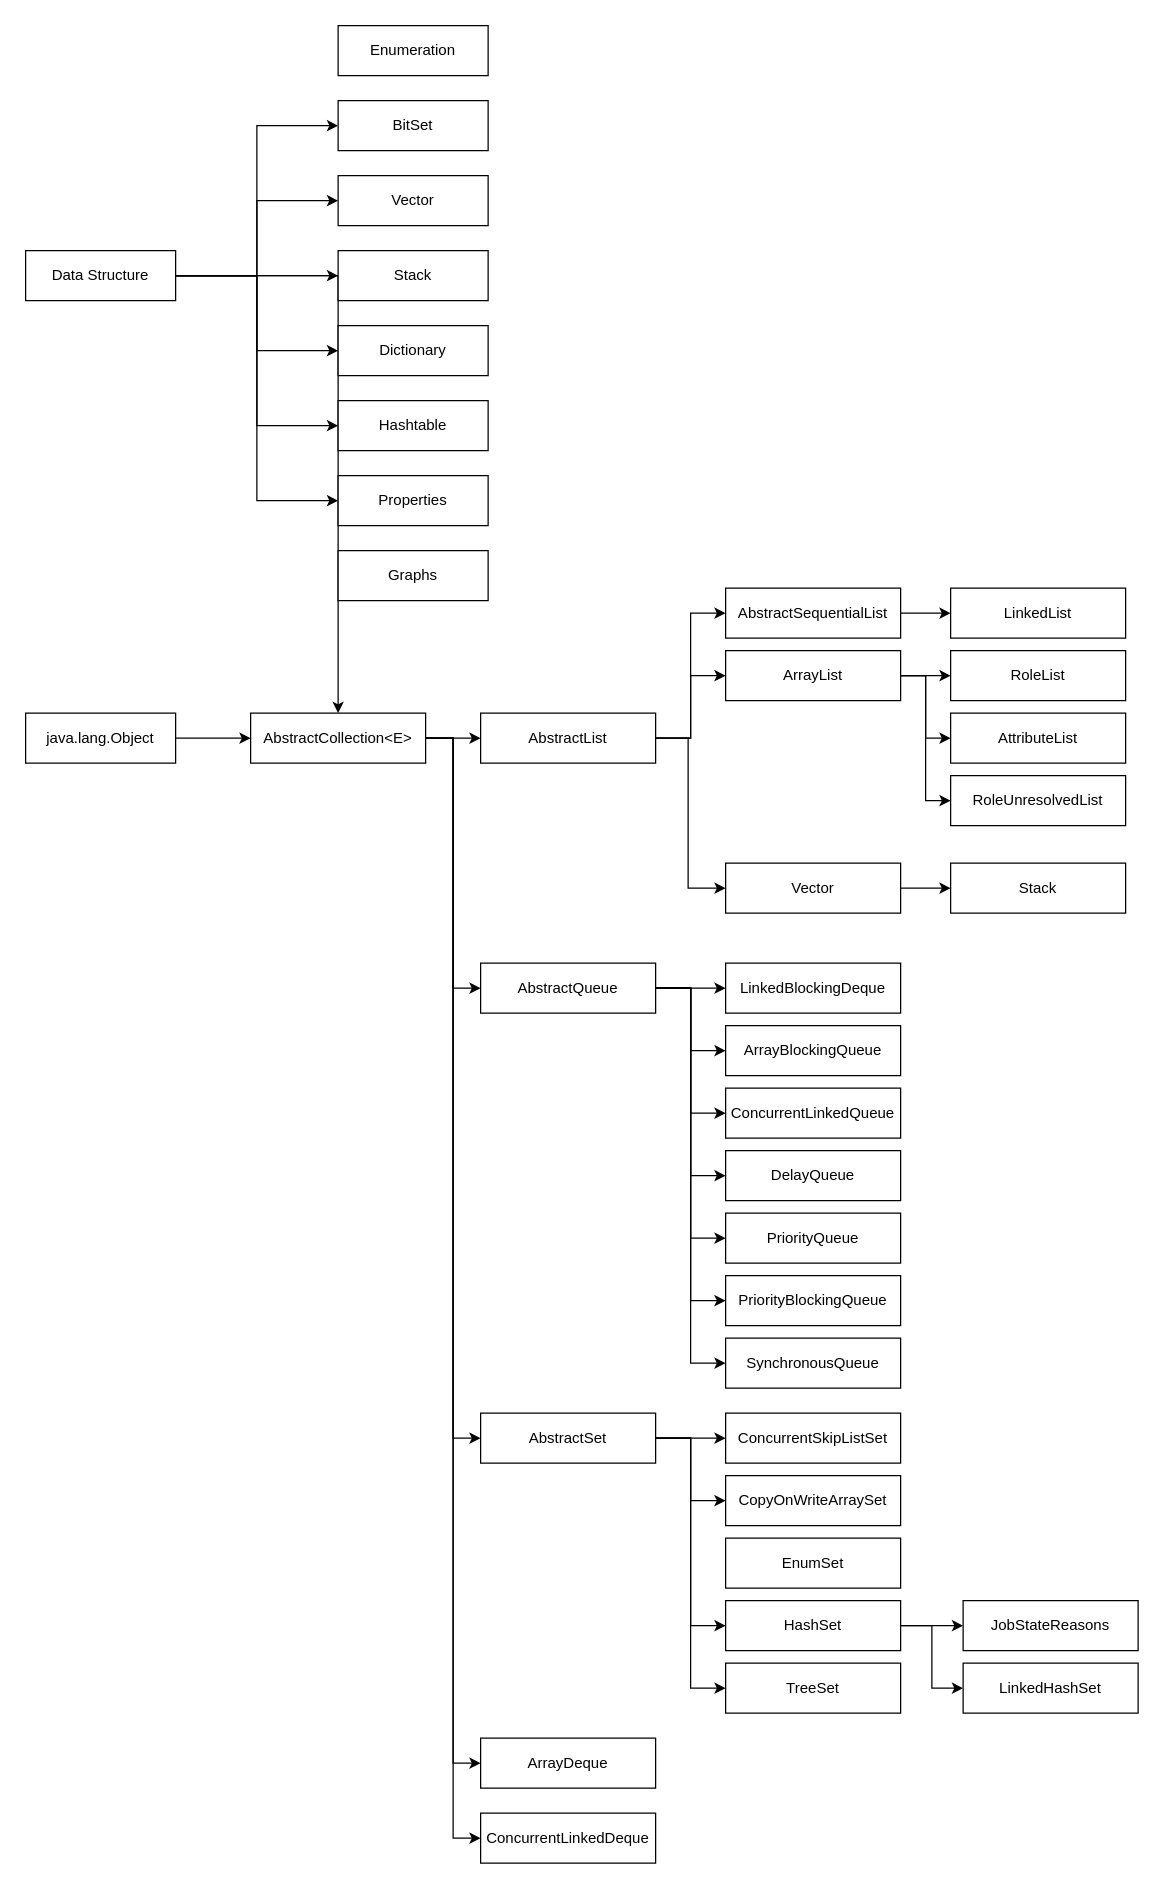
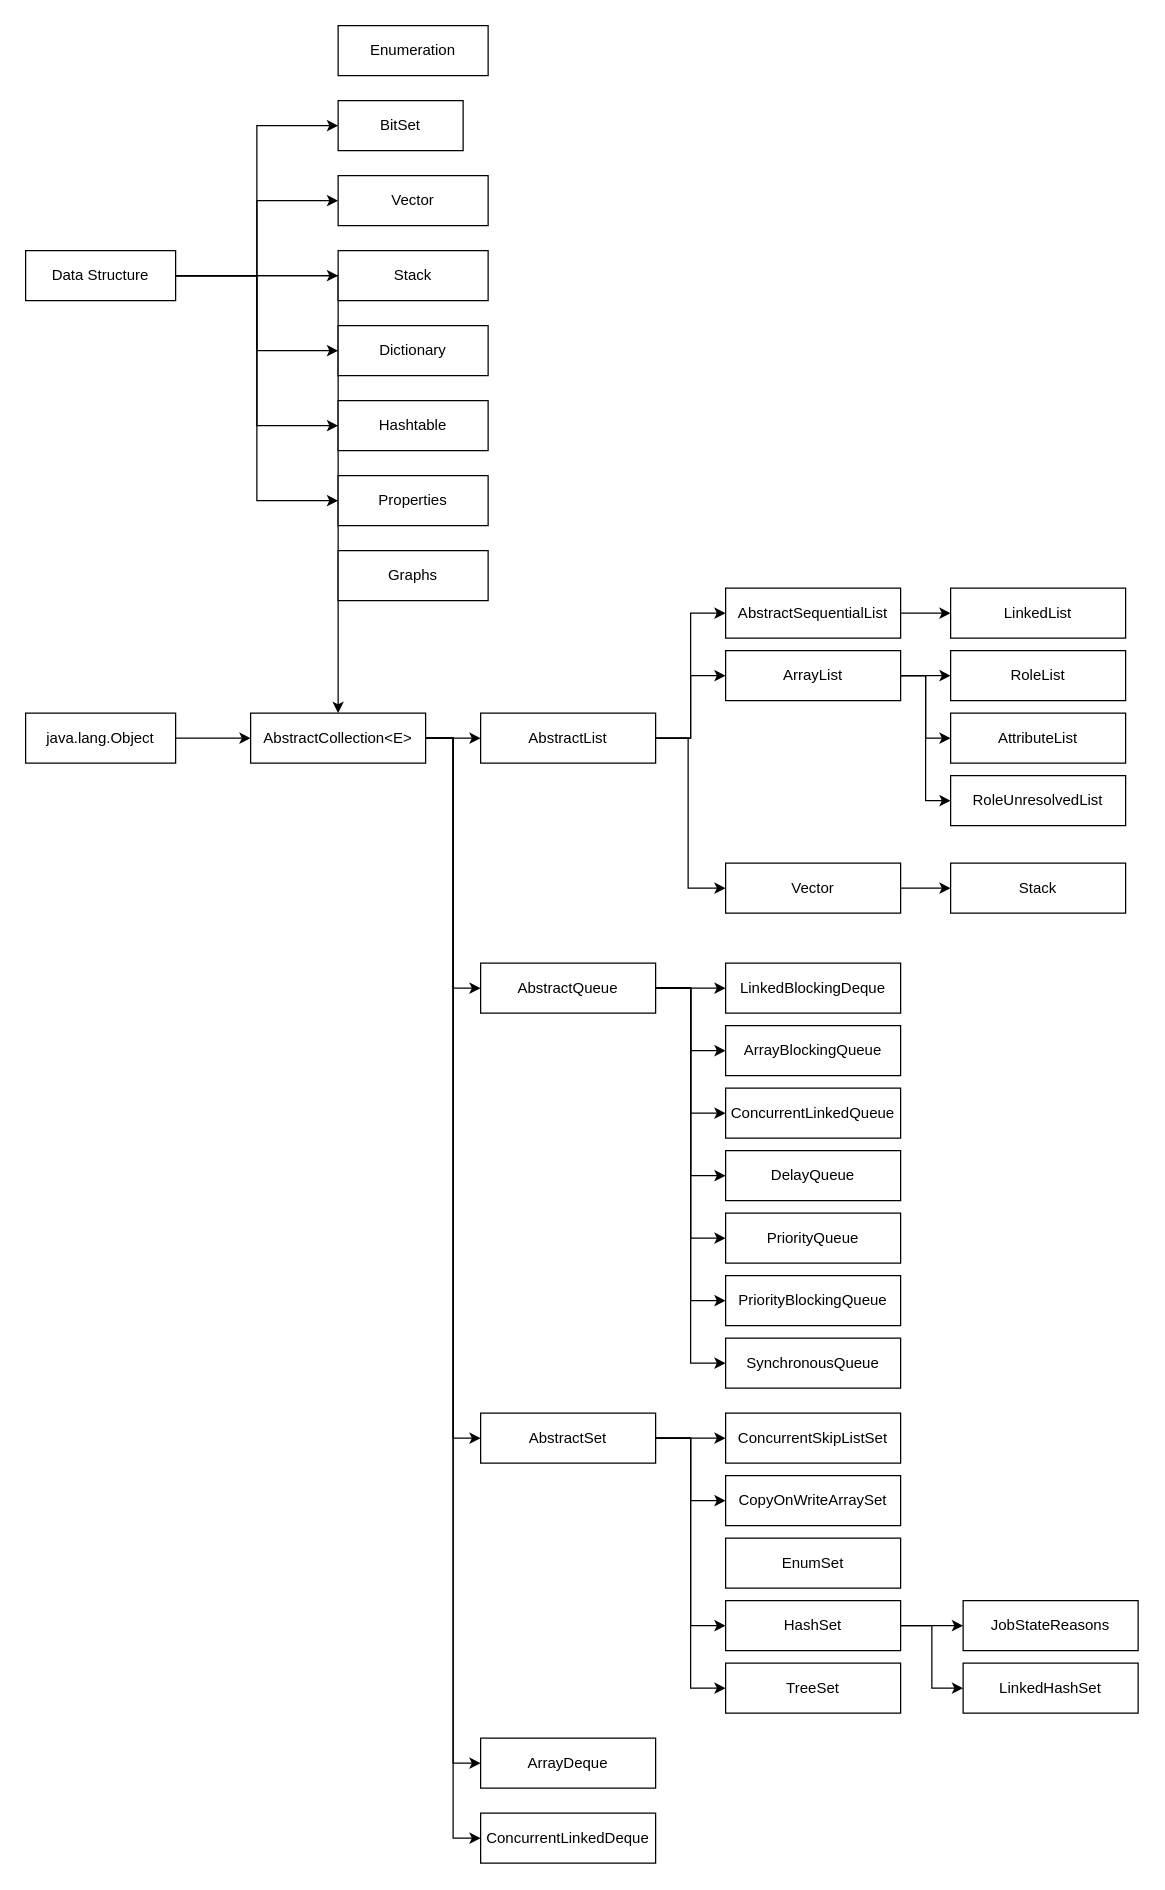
node "BitSet": size 150x50 -> 125x50
